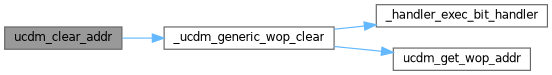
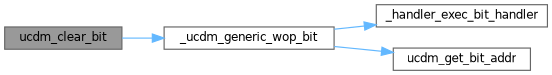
node "ucdm_clear_addr": label "ucdm_clear_addr" -> "ucdm_clear_bit"
node "_ucdm_generic_wop_clear": label "_ucdm_generic_wop_clear" -> "_ucdm_generic_wop_bit"
node "ucdm_get_wop_addr": label "ucdm_get_wop_addr" -> "ucdm_get_bit_addr"
